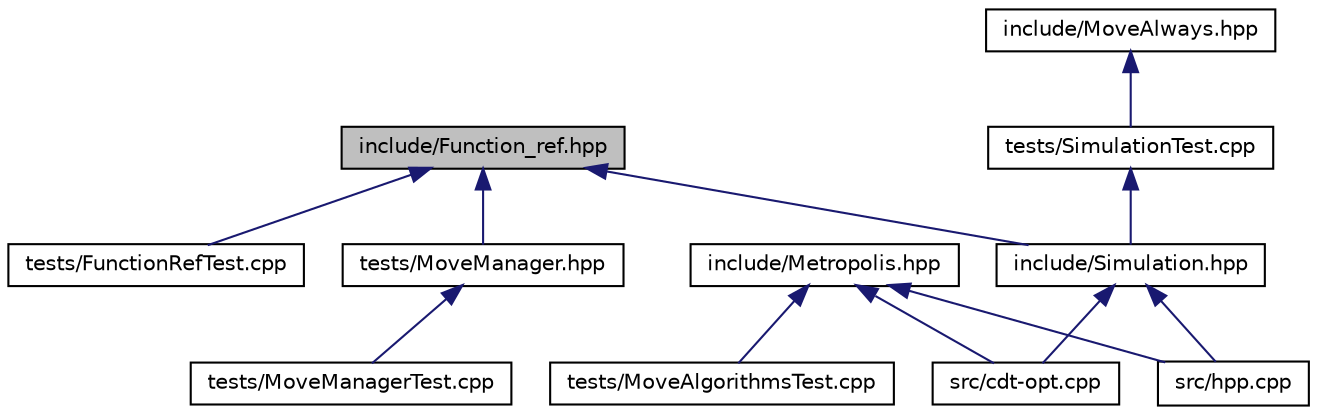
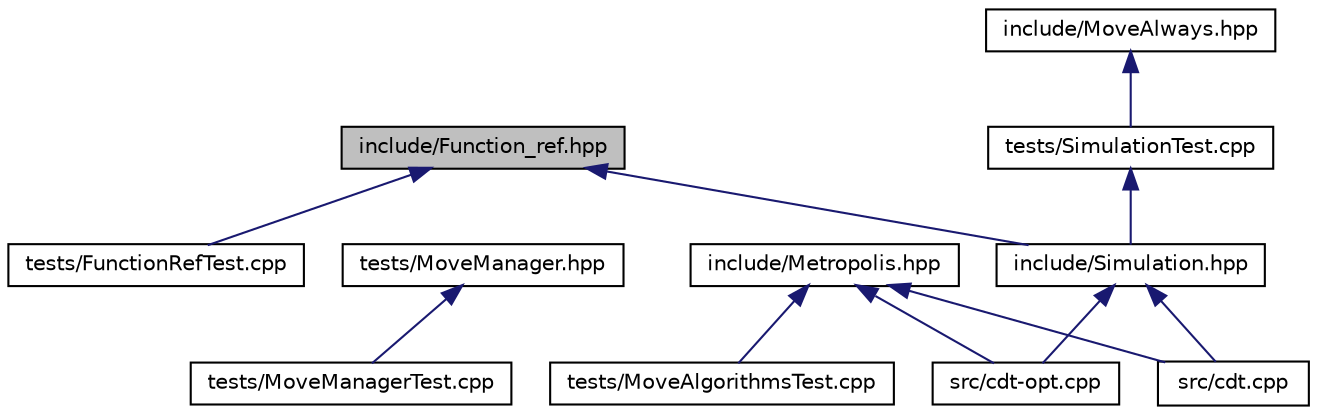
edge "tests/MoveManager.hpp" -> "include/Function_ref.hpp": removed
node "src/hpp.cpp": label "src/hpp.cpp" -> "src/cdt.cpp"
